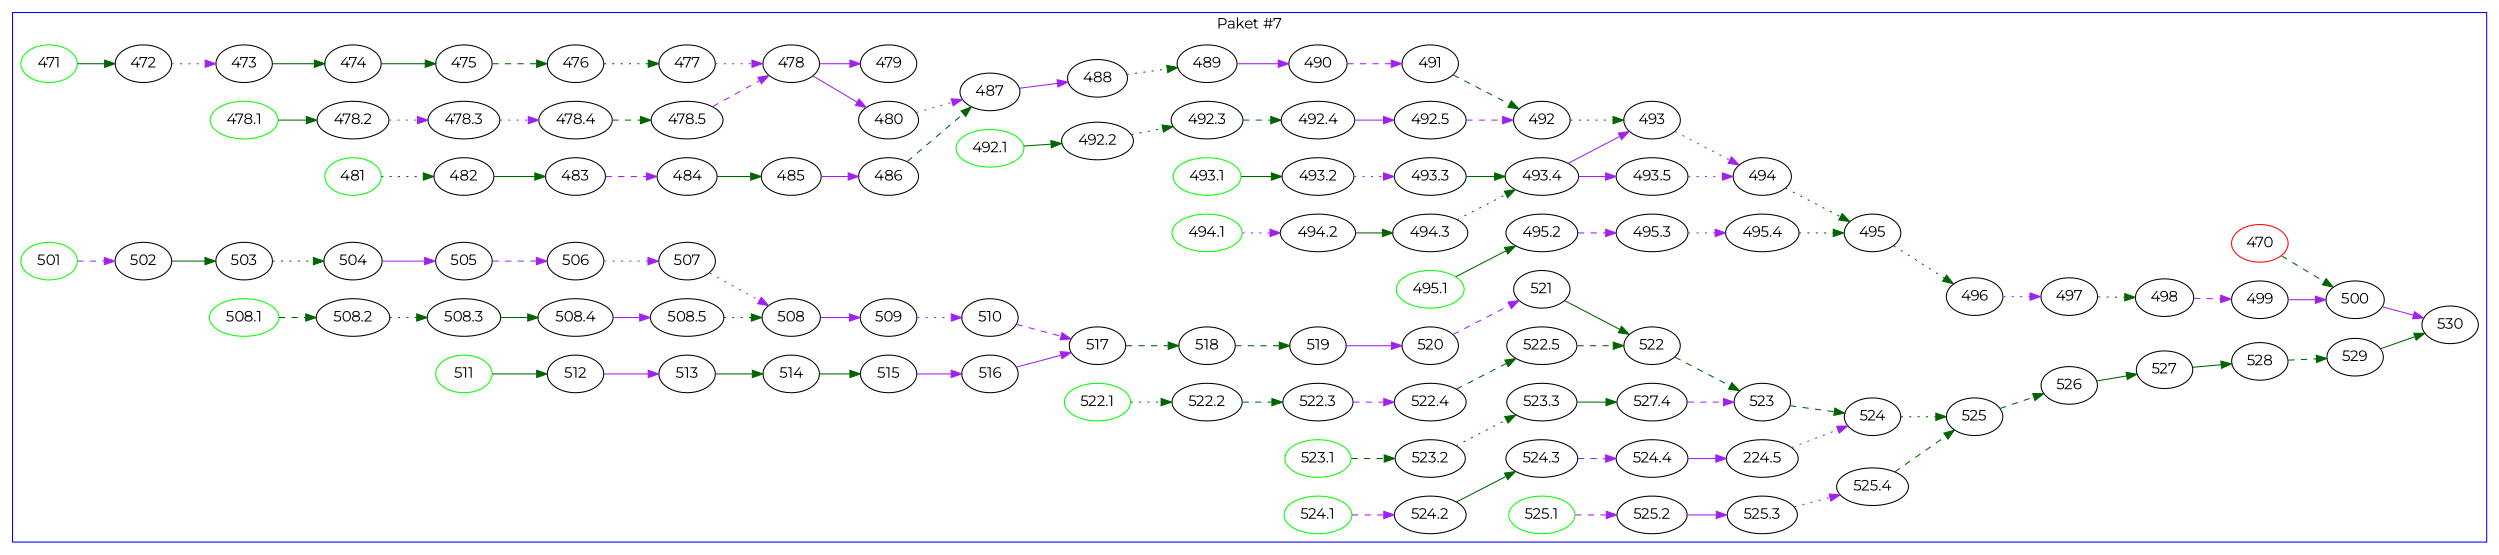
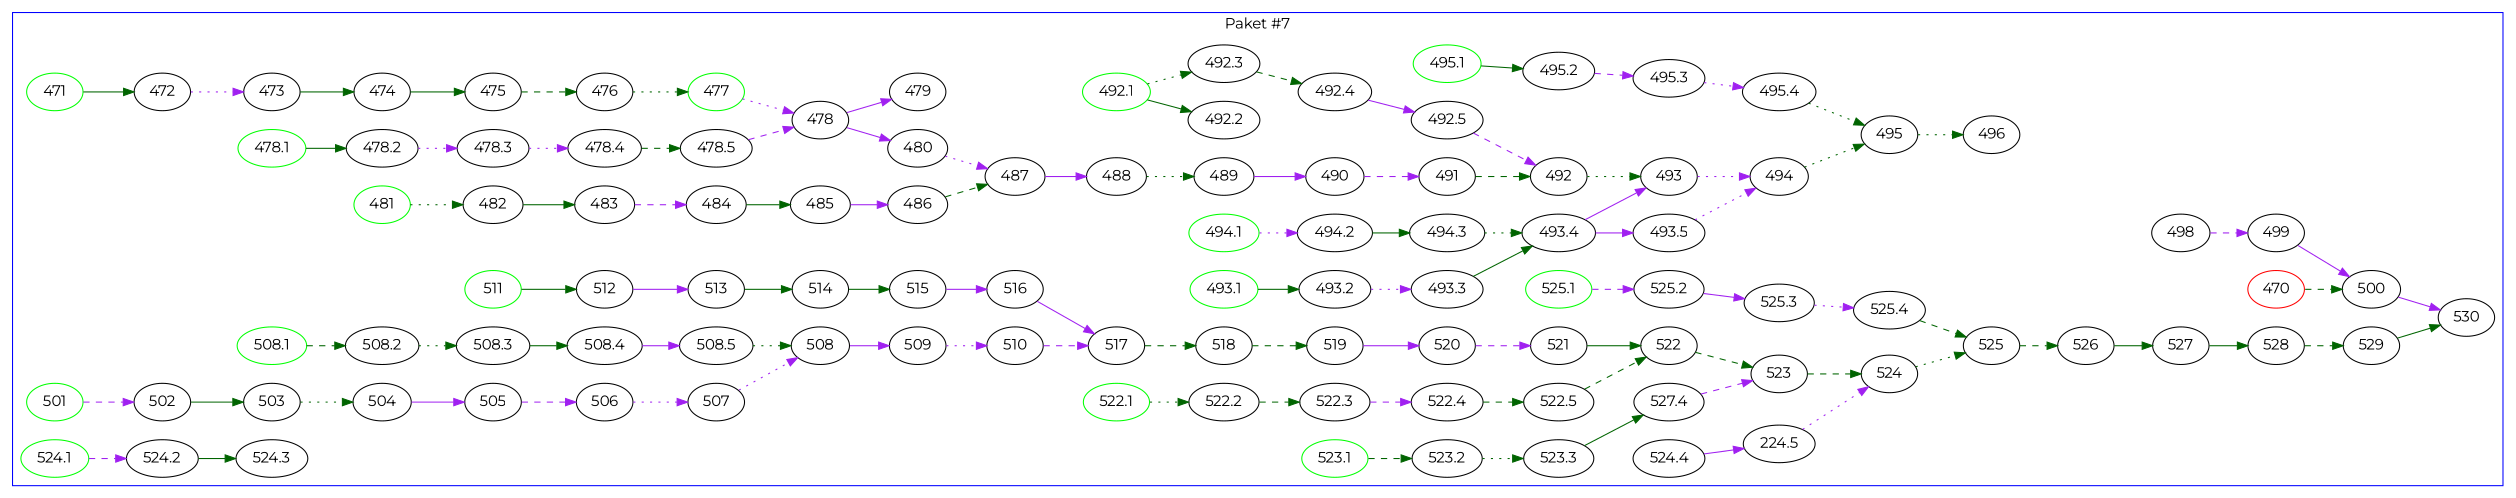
node "477": color black -> green
edge "492.2" -> "492.3": now "492.1" -> "492.3"
node "497": removed
edge "524.3" -> "524.4": removed
